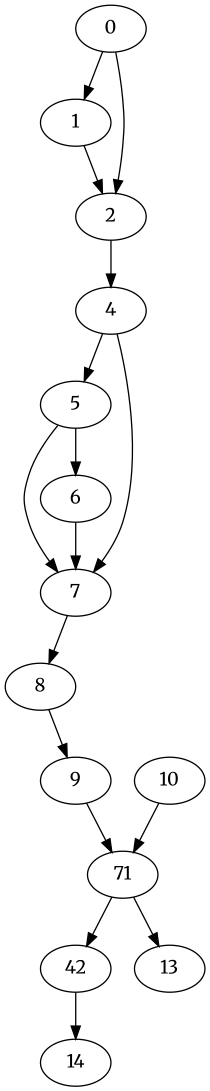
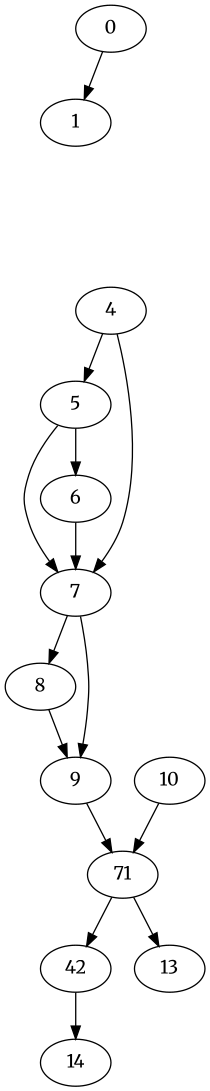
node "2": removed
edge "7" -> "9": added
